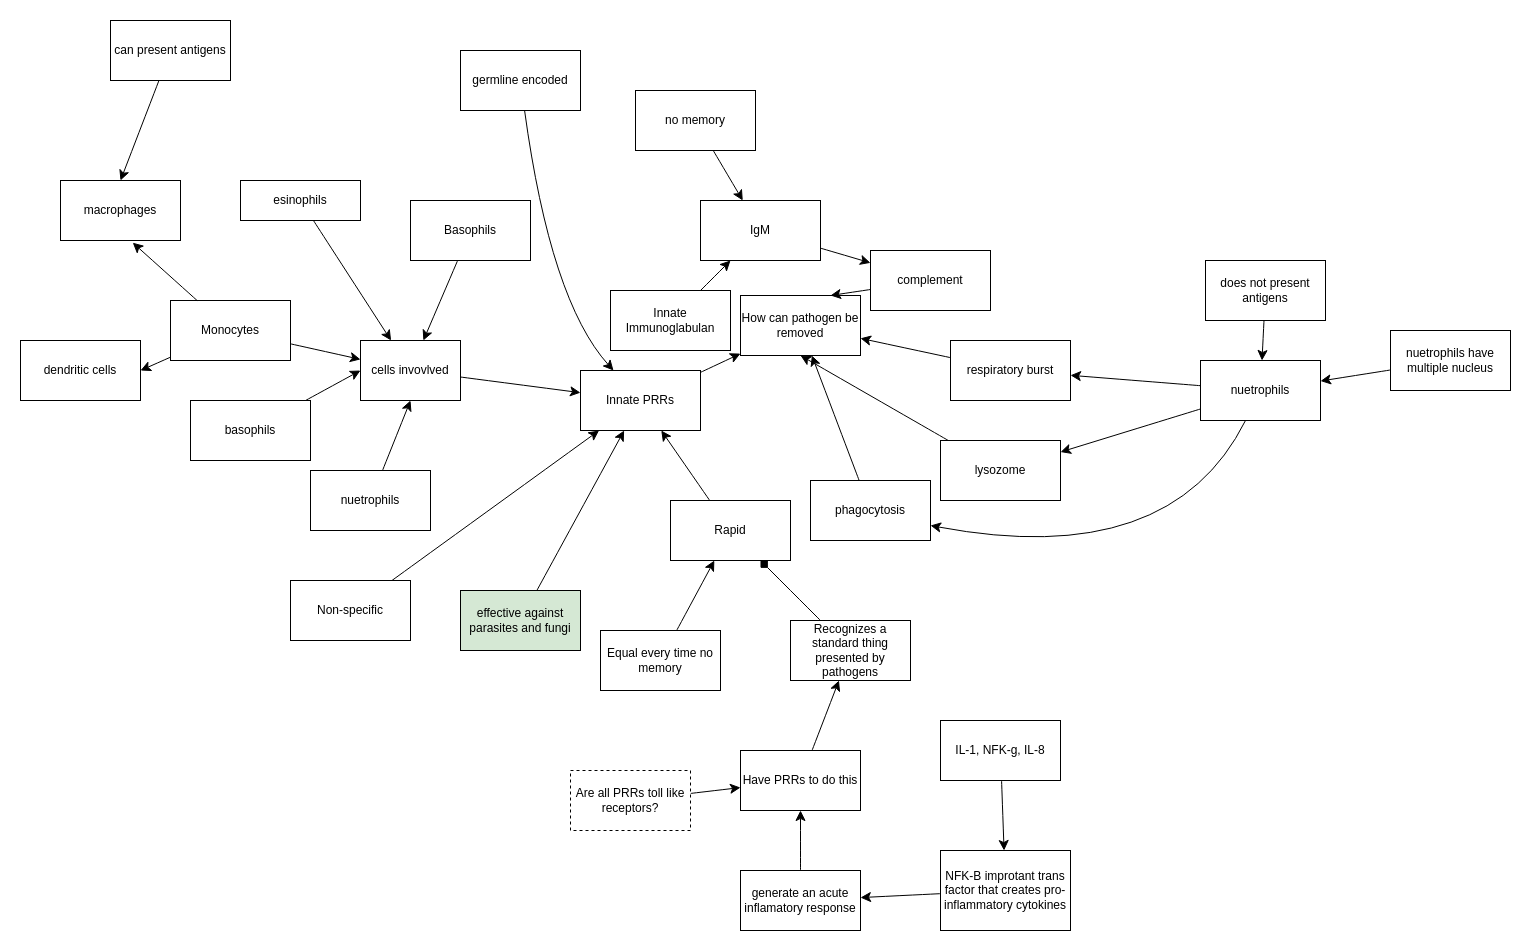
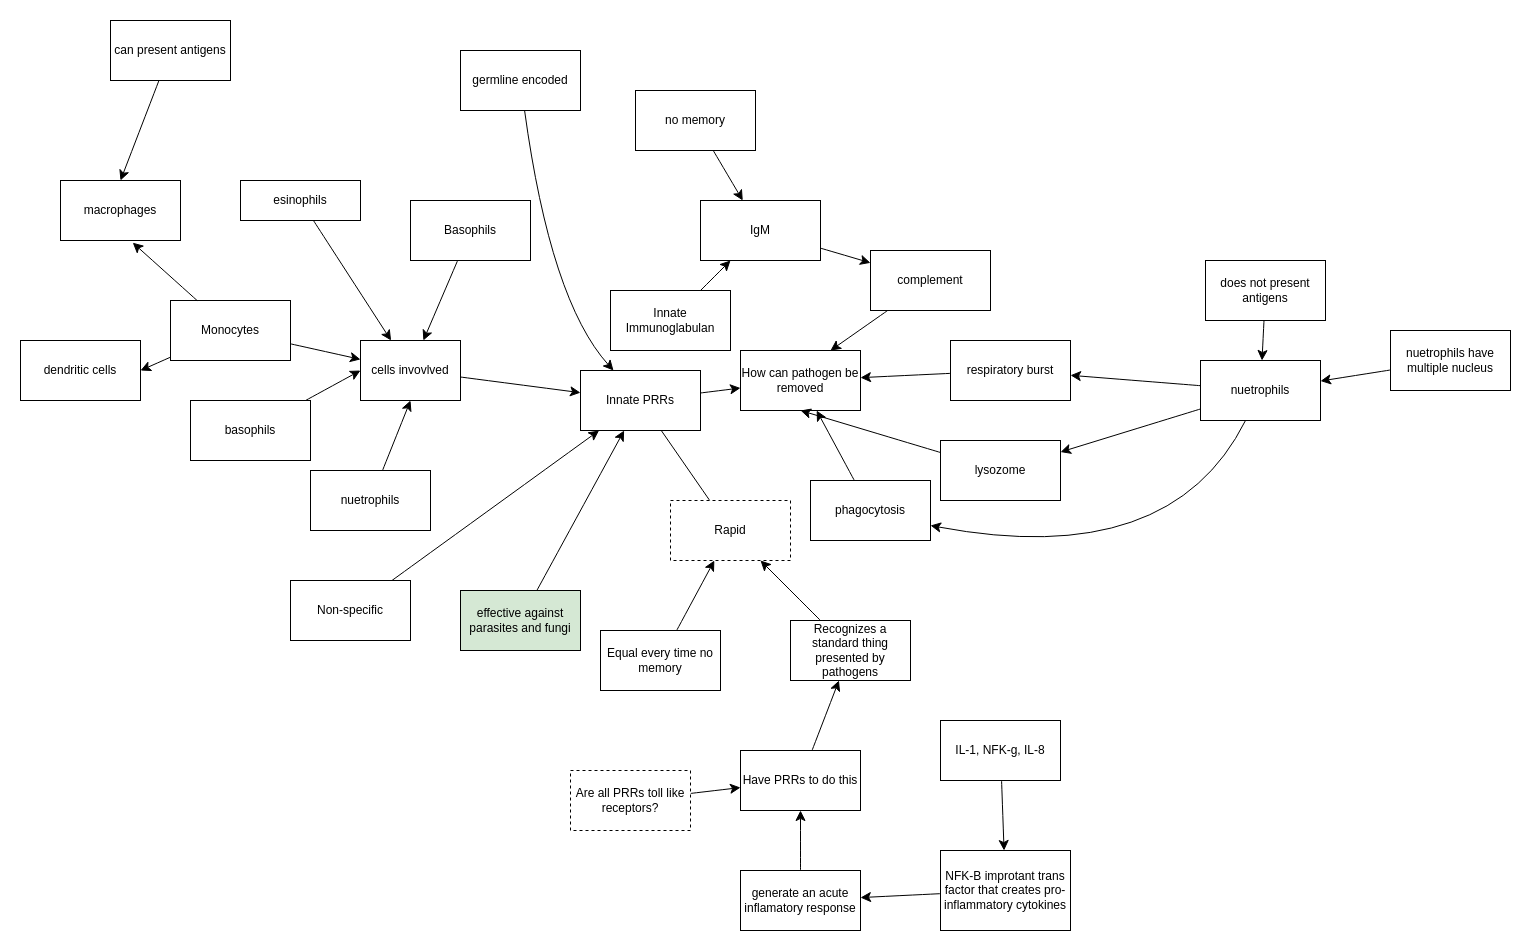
node "How can pathogen be removed": moved (801, 326) -> (801, 381)
edge "Rapid" -> "Innate PRRs": arrowhead classic -> none
node "Rapid": style solid -> dashed
edge "Recognizes a standard thing presented by pathogens" -> "Rapid": arrowhead diamond -> classic
